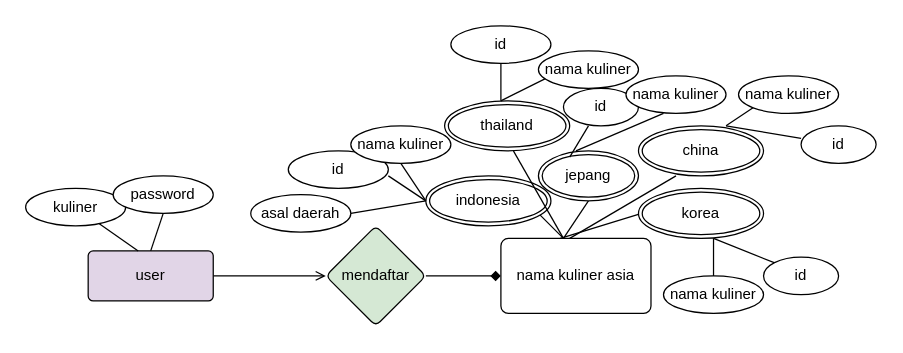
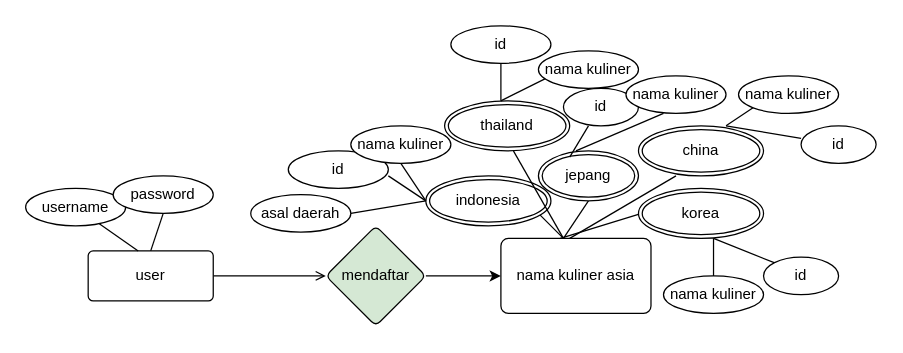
node "kuliner": label "kuliner" -> "username"
node "user": fillcolor #e1d5e7 -> #ffffff
edge "mendaftar" -> "nama kuliner asia": arrowhead diamond -> classic
